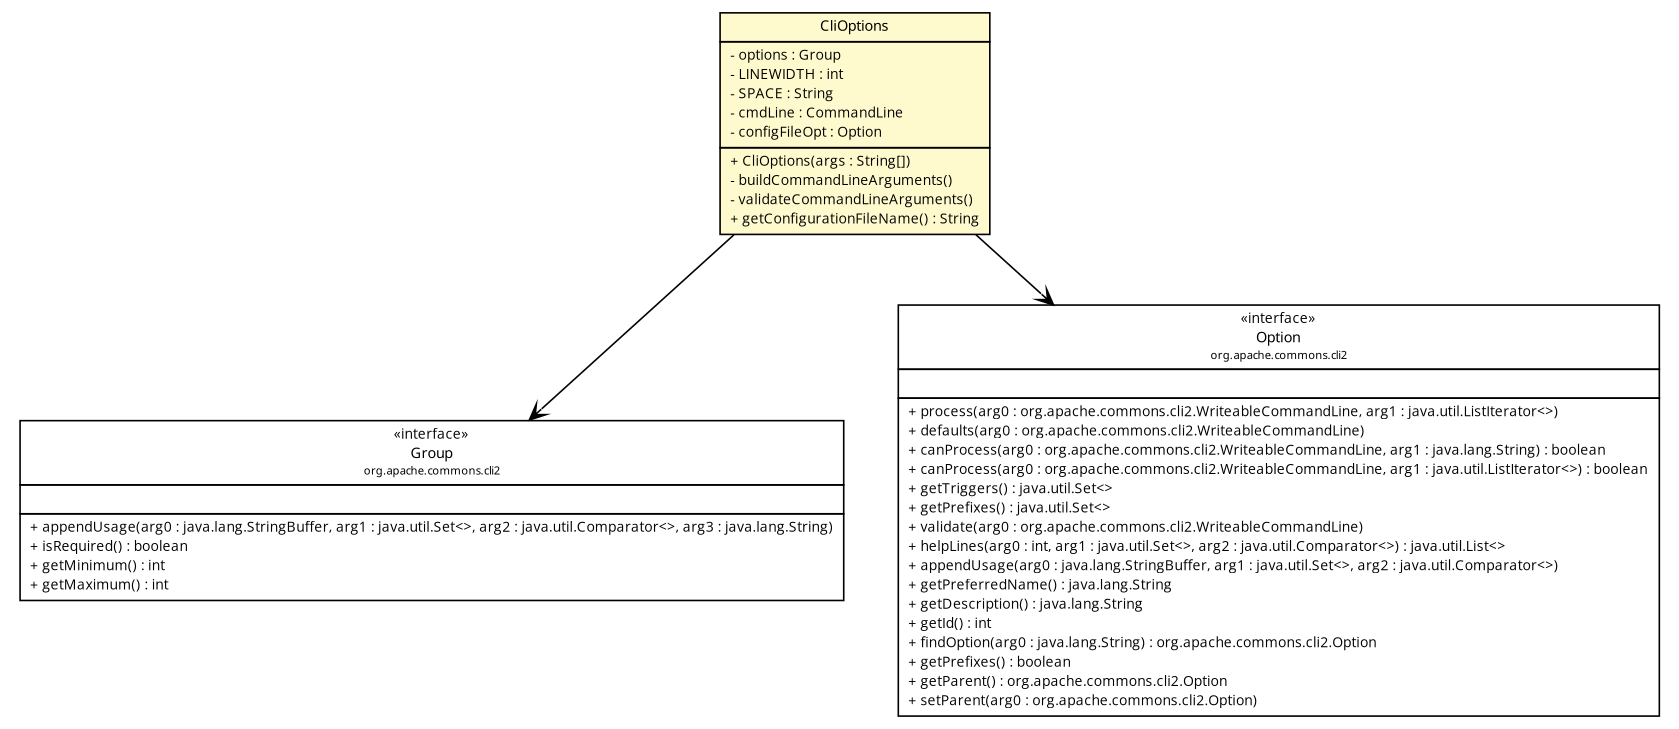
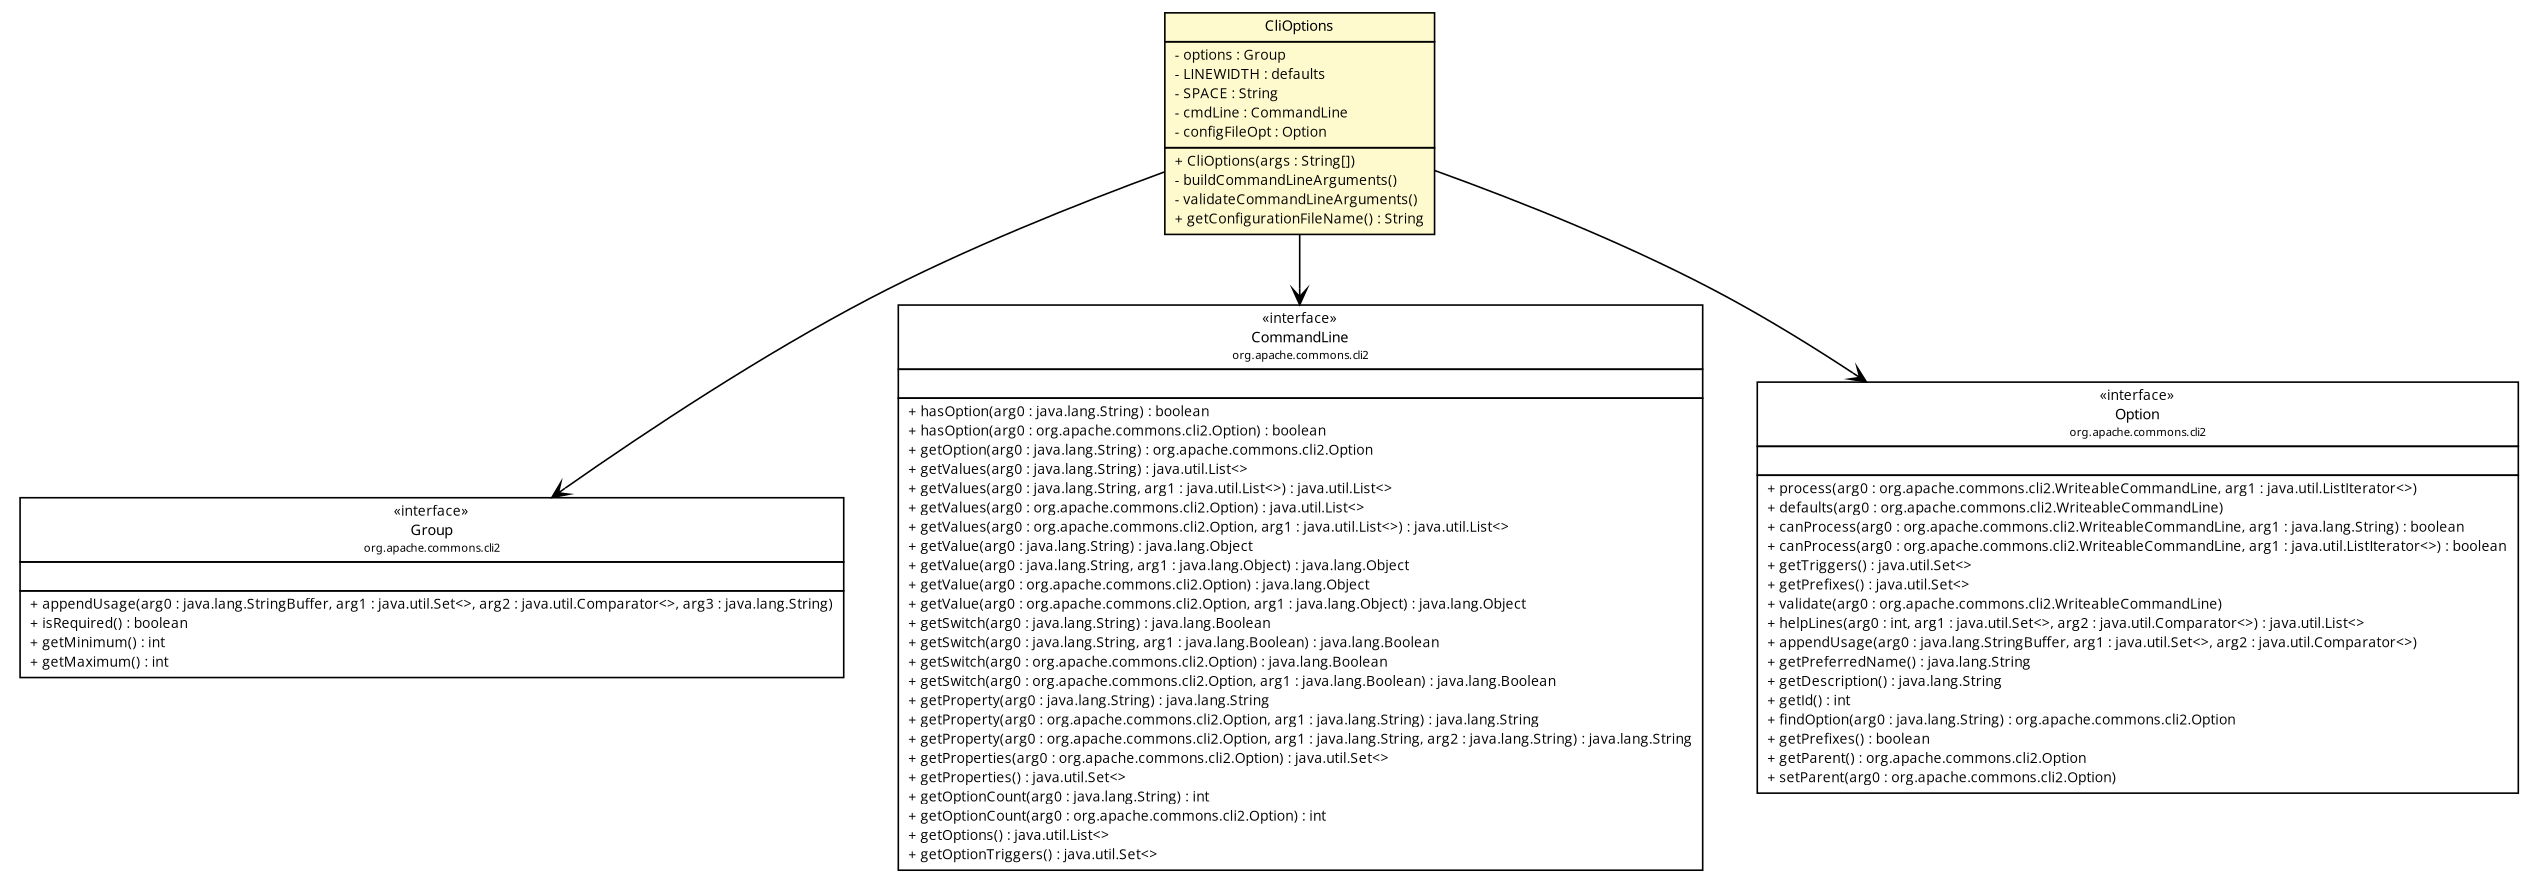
node "CliOptions": text "- LINEWIDTH : int" -> "- LINEWIDTH : defaults"
node "CommandLine": added
